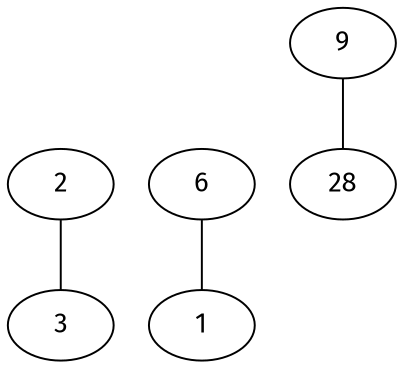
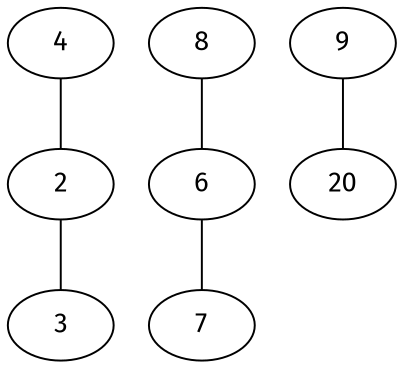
node "4": added
node "8": added
node "28": label "28" -> "20"
node "1": label "1" -> "7"
